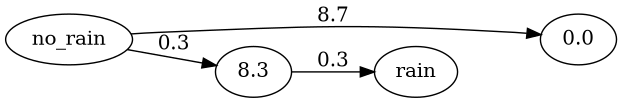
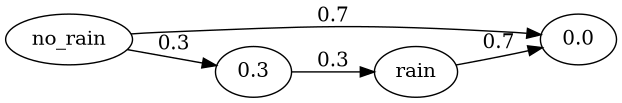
edge "no_rain" -> "0.0": label "8.7" -> "0.7"
edge "rain" -> "0.0": added, label "0.7"
node "8.3": label "8.3" -> "0.3"
